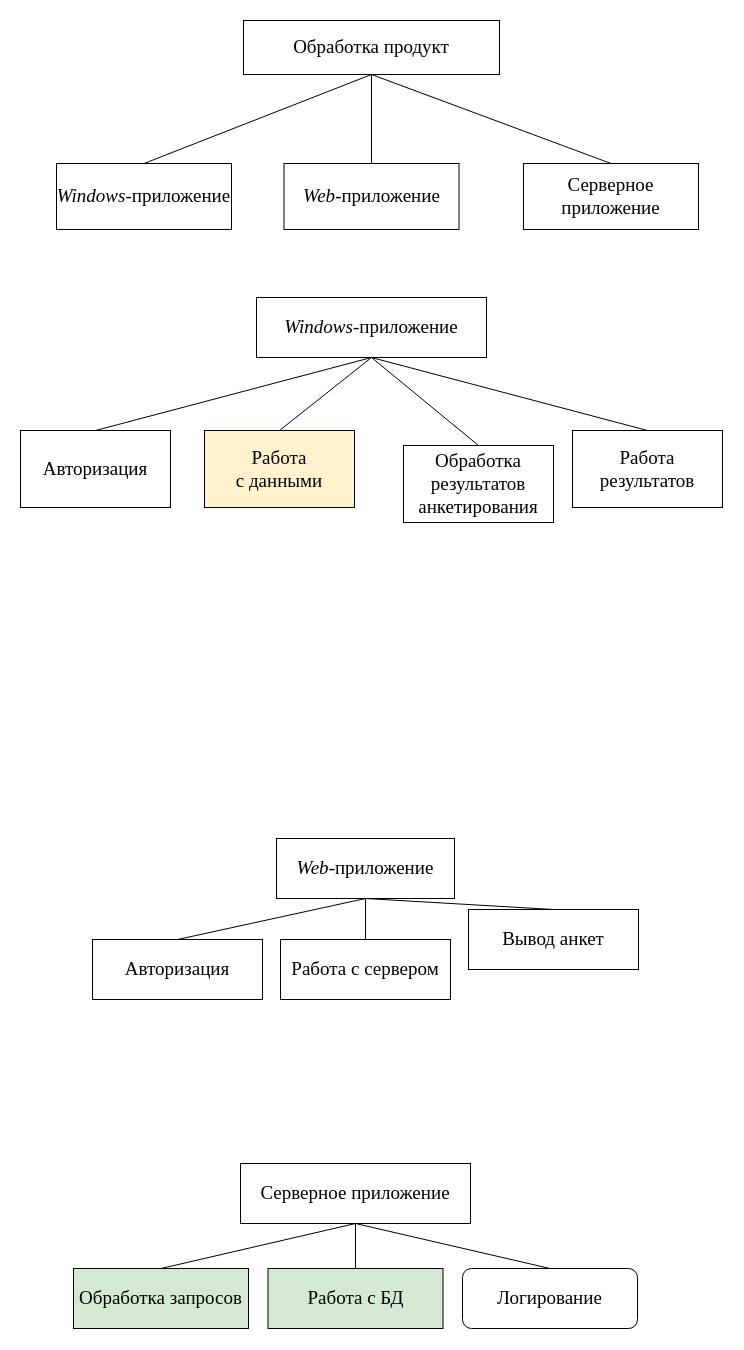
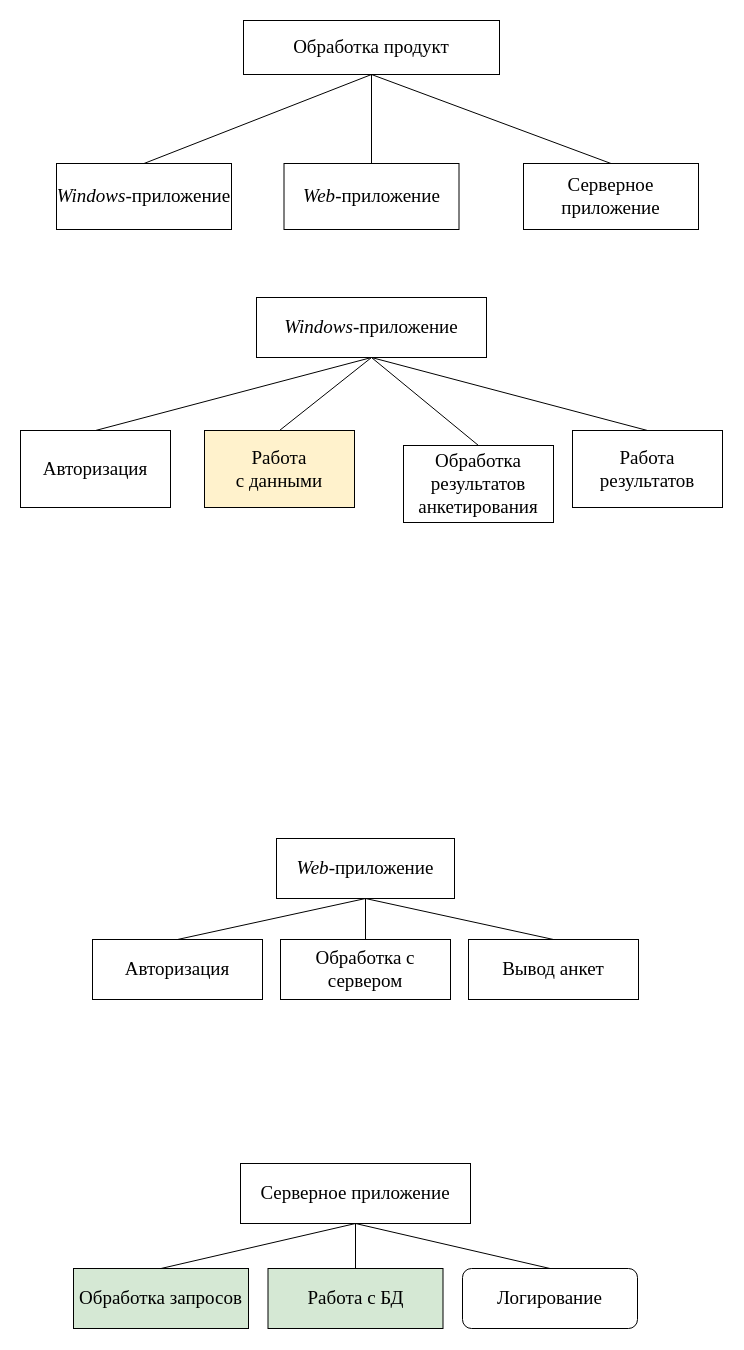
node "Вывод анкет": moved (554, 940) -> (554, 970)
node "Работа с сервером": label "Работа с сервером" -> "Обработка с сервером"
